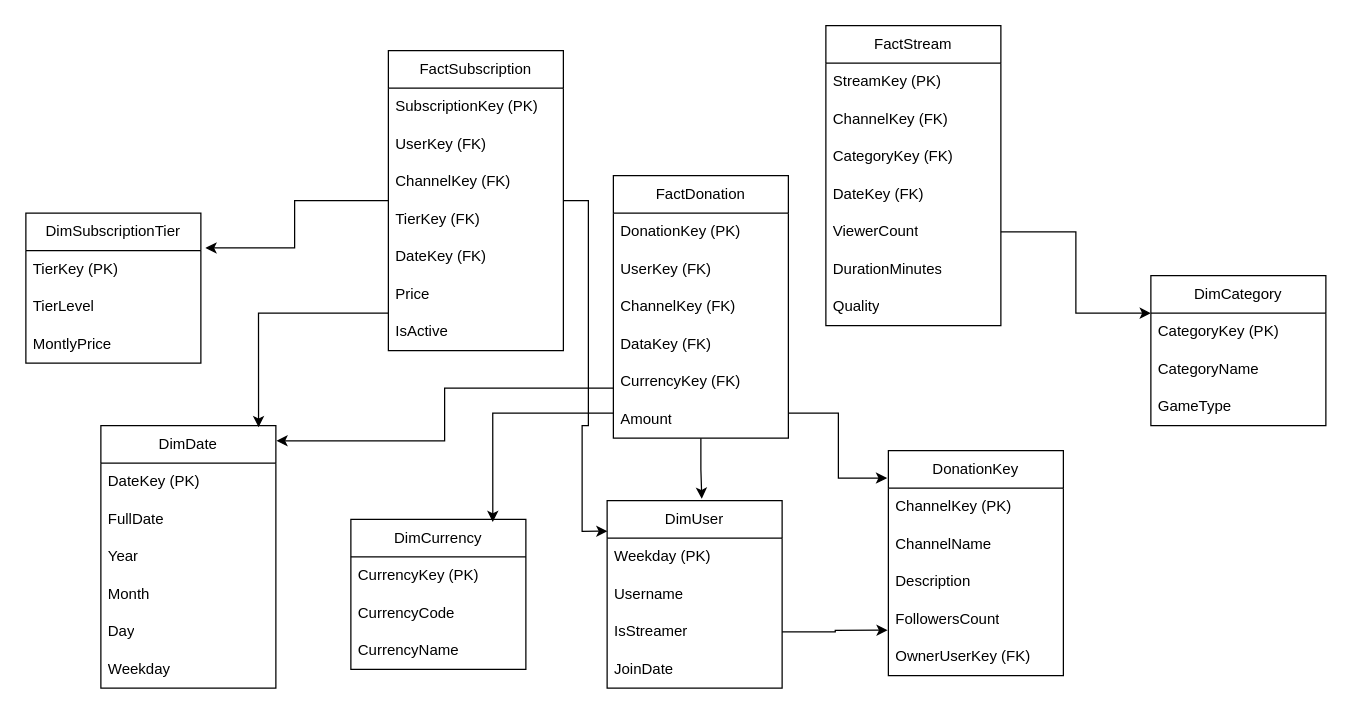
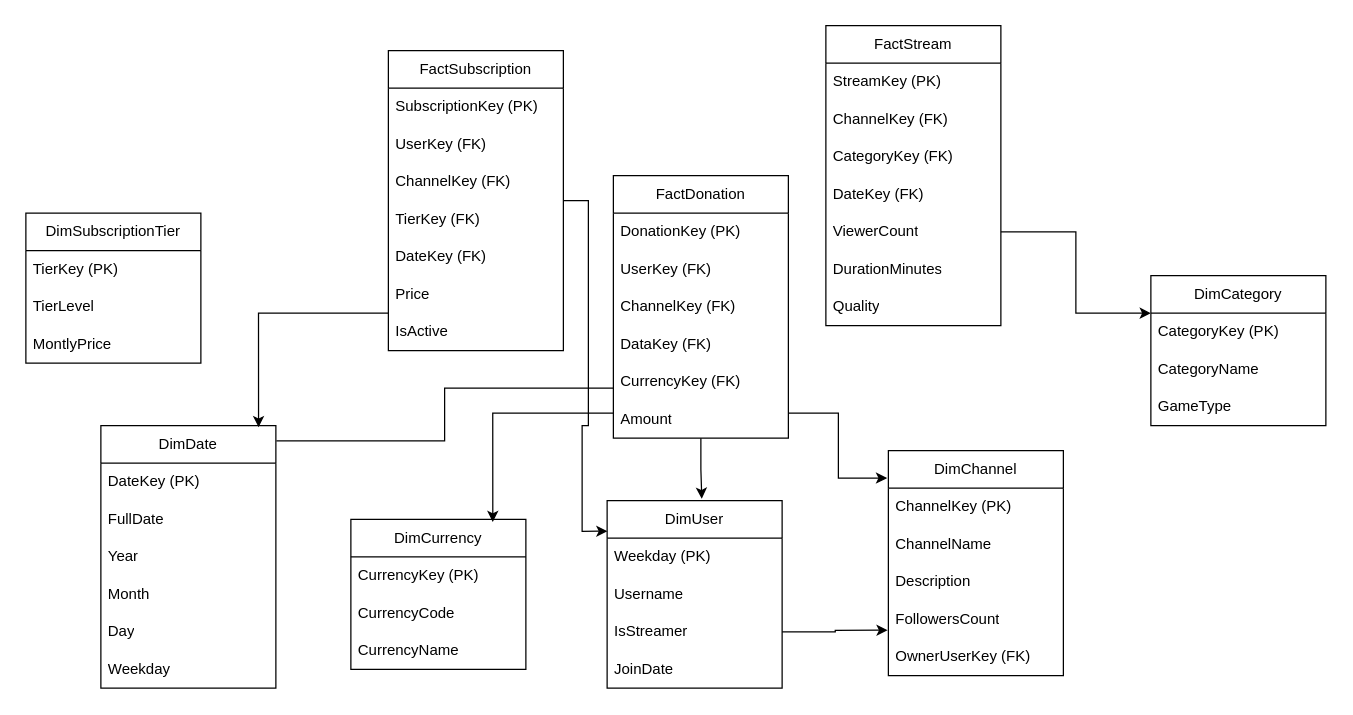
edge "FactSubscription" -> "TierKey (PK)": removed
edge "FactDonation" -> "DimDate": arrowhead classic -> none
node "DonationKey": label "DonationKey" -> "DimChannel"
